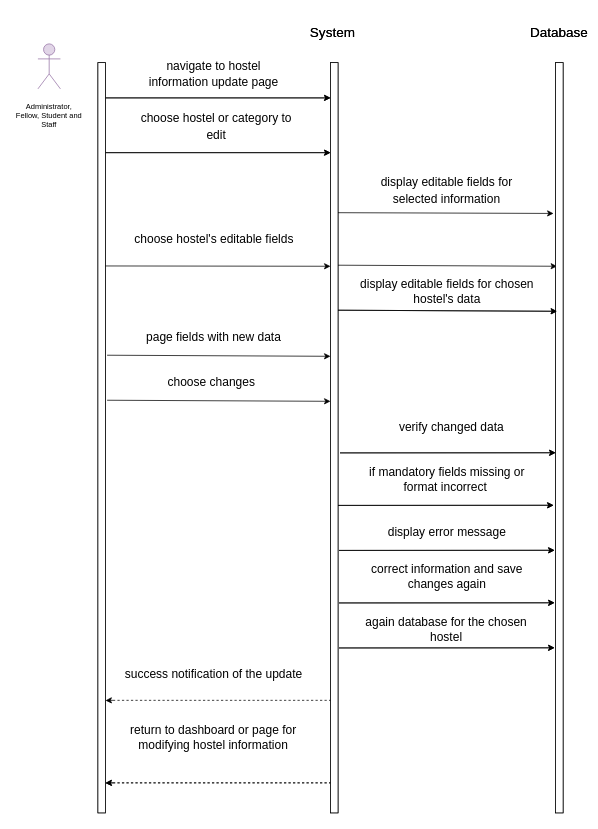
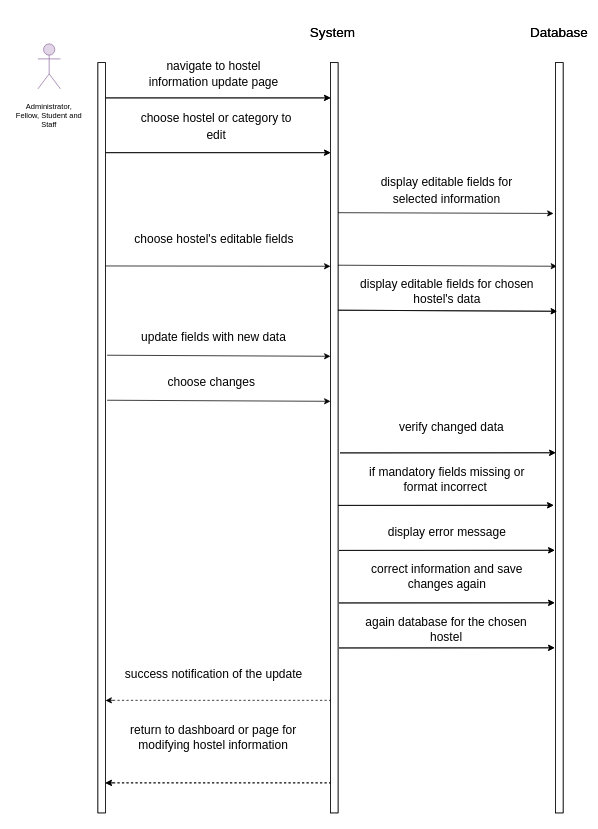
node "page fields with new data": label "page fields with new data" -> "update fields with new data"
